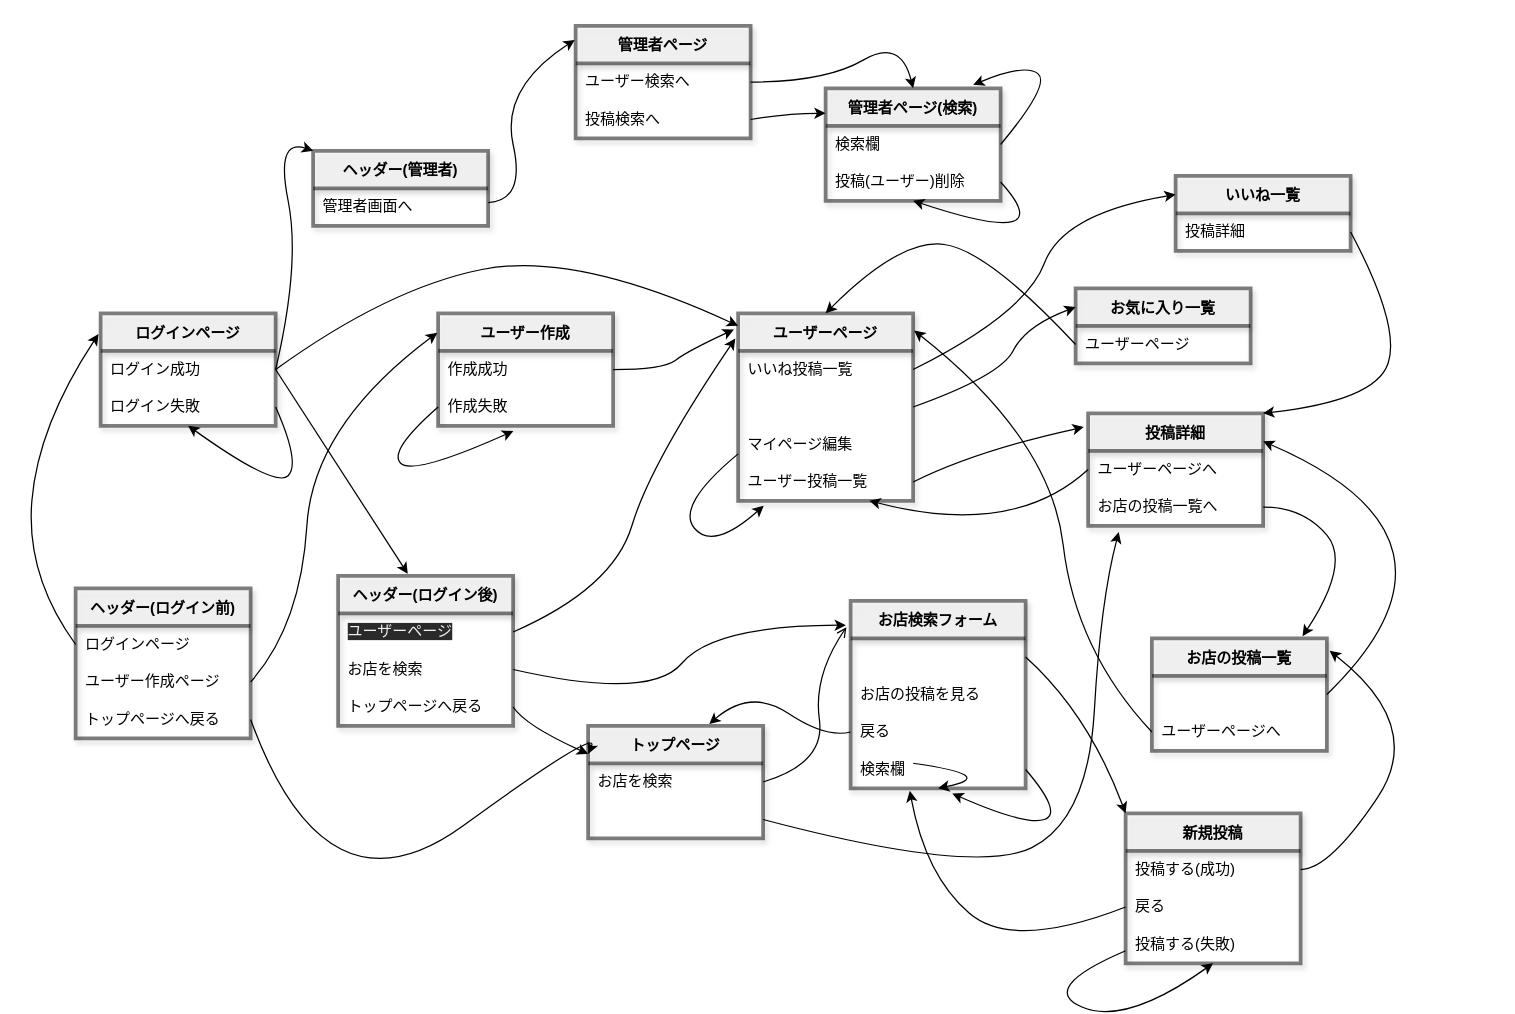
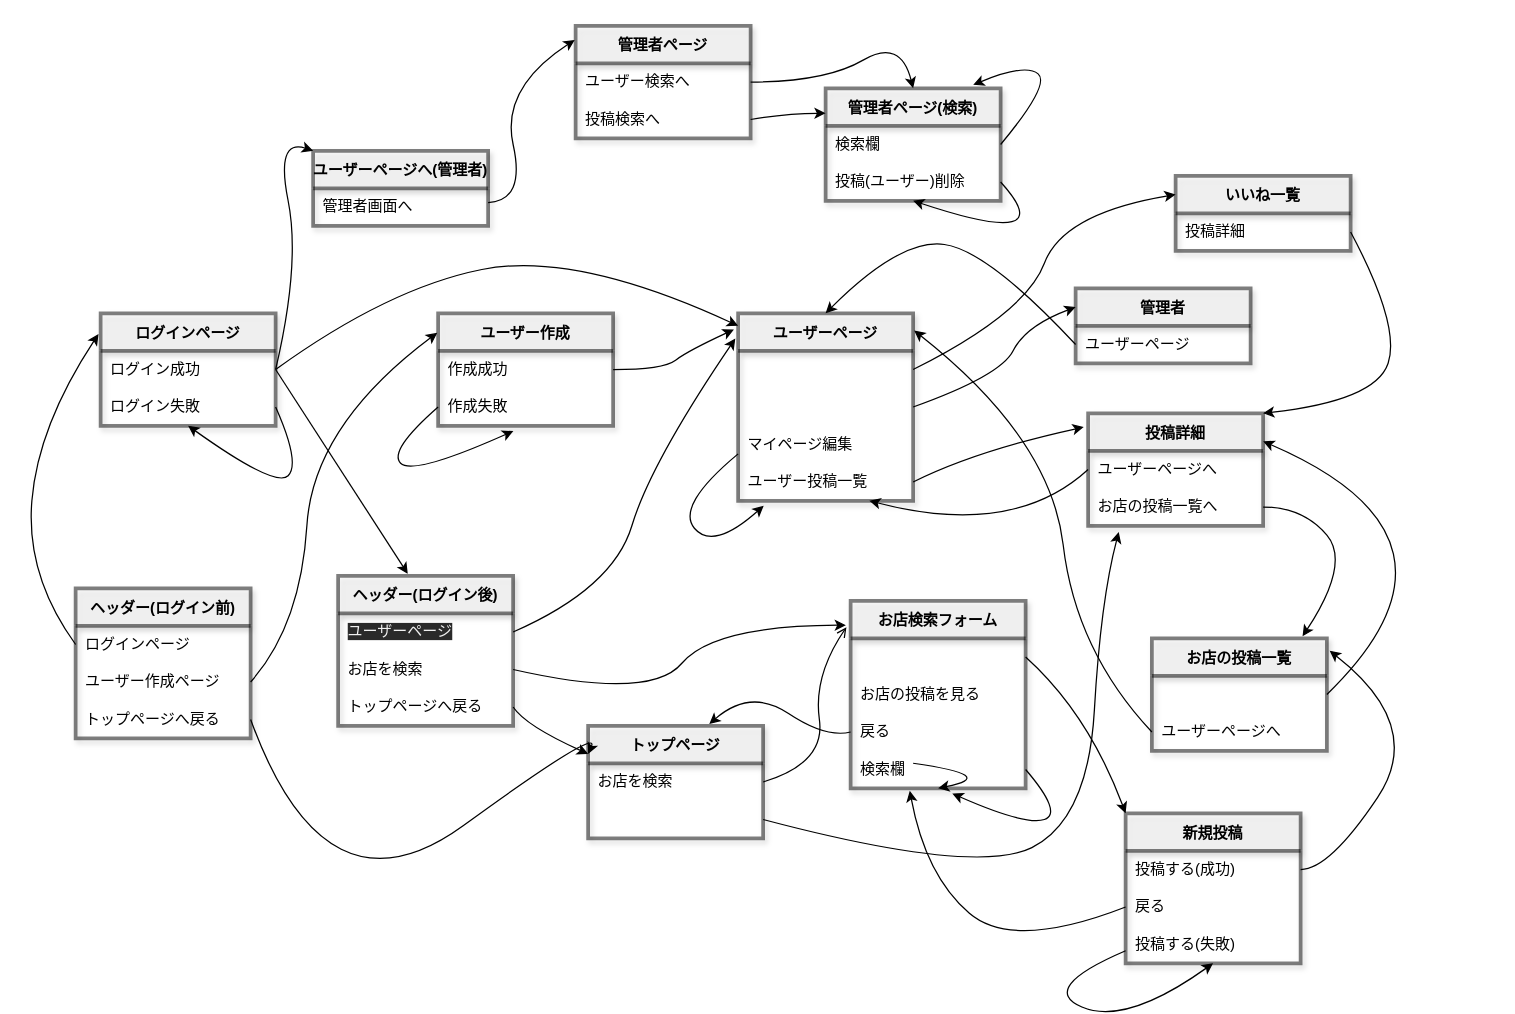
node "ヘッダー(管理者)": label "ヘッダー(管理者)" -> "ユーザーページへ(管理者)"
node "お気に入り一覧": label "お気に入り一覧" -> "管理者"
node "いいね投稿一覧": removed
